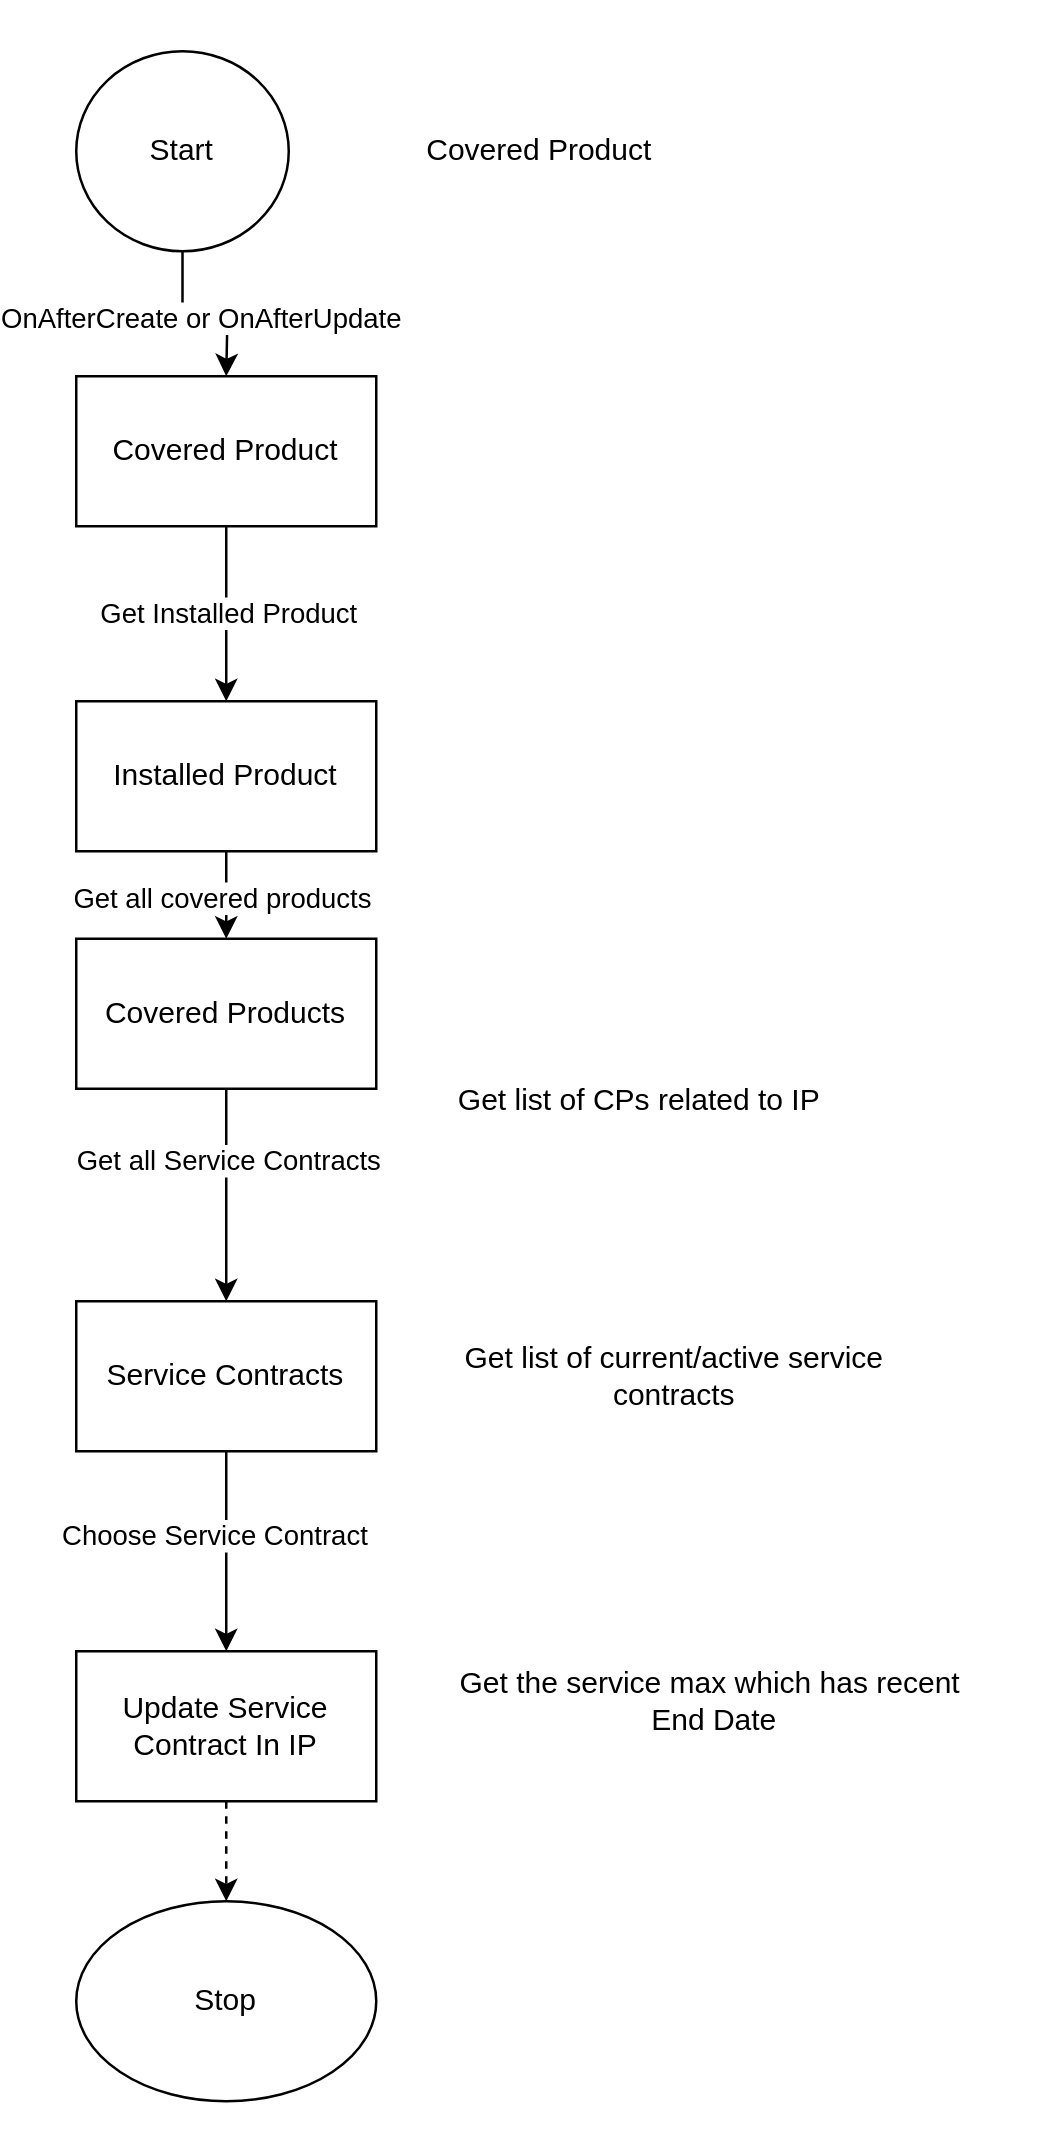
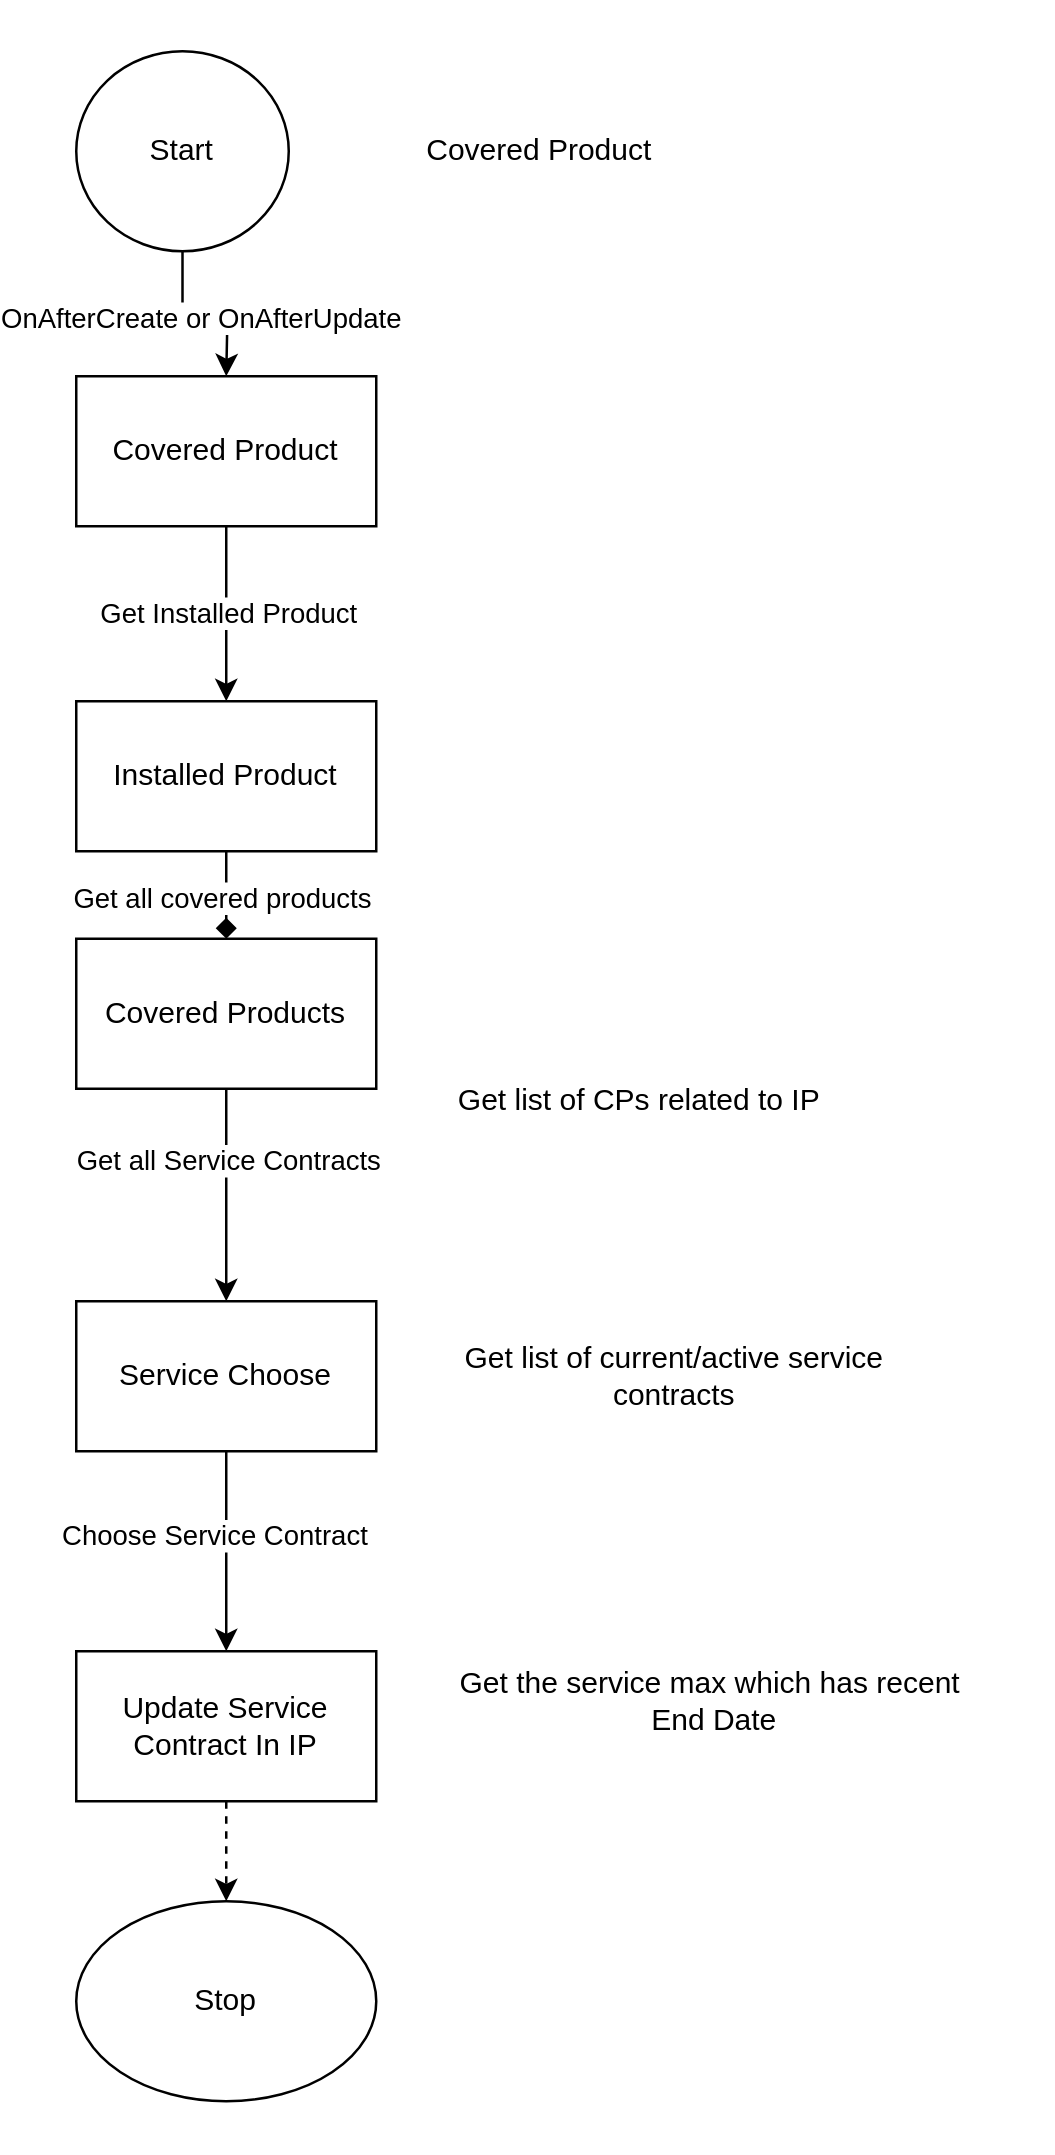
edge "Installed Product" -> "Covered Products": arrowhead classic -> diamond
node "Service Contracts": label "Service Contracts" -> "Service Choose"
